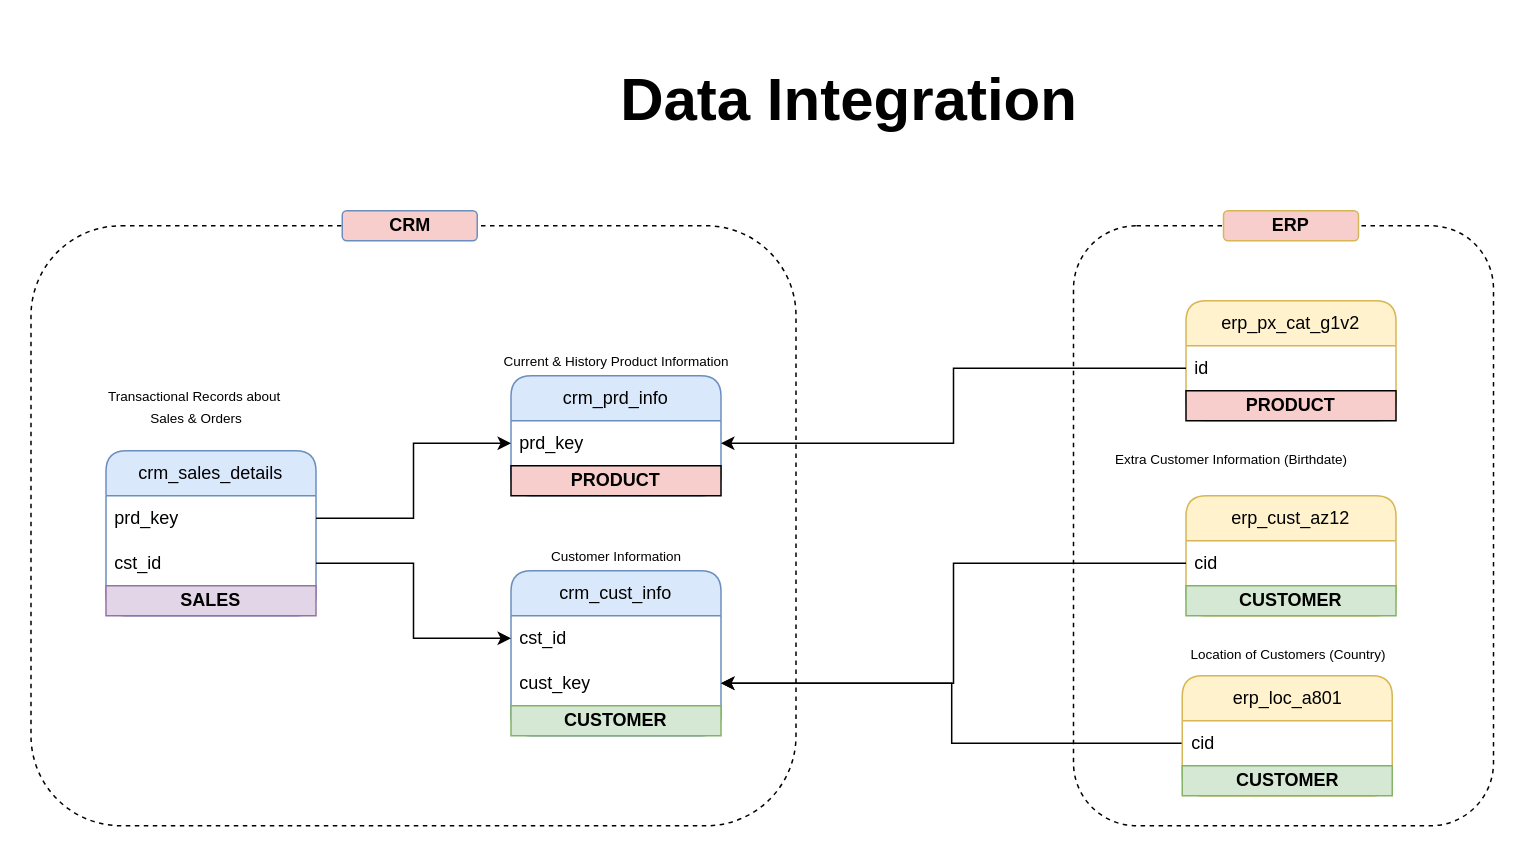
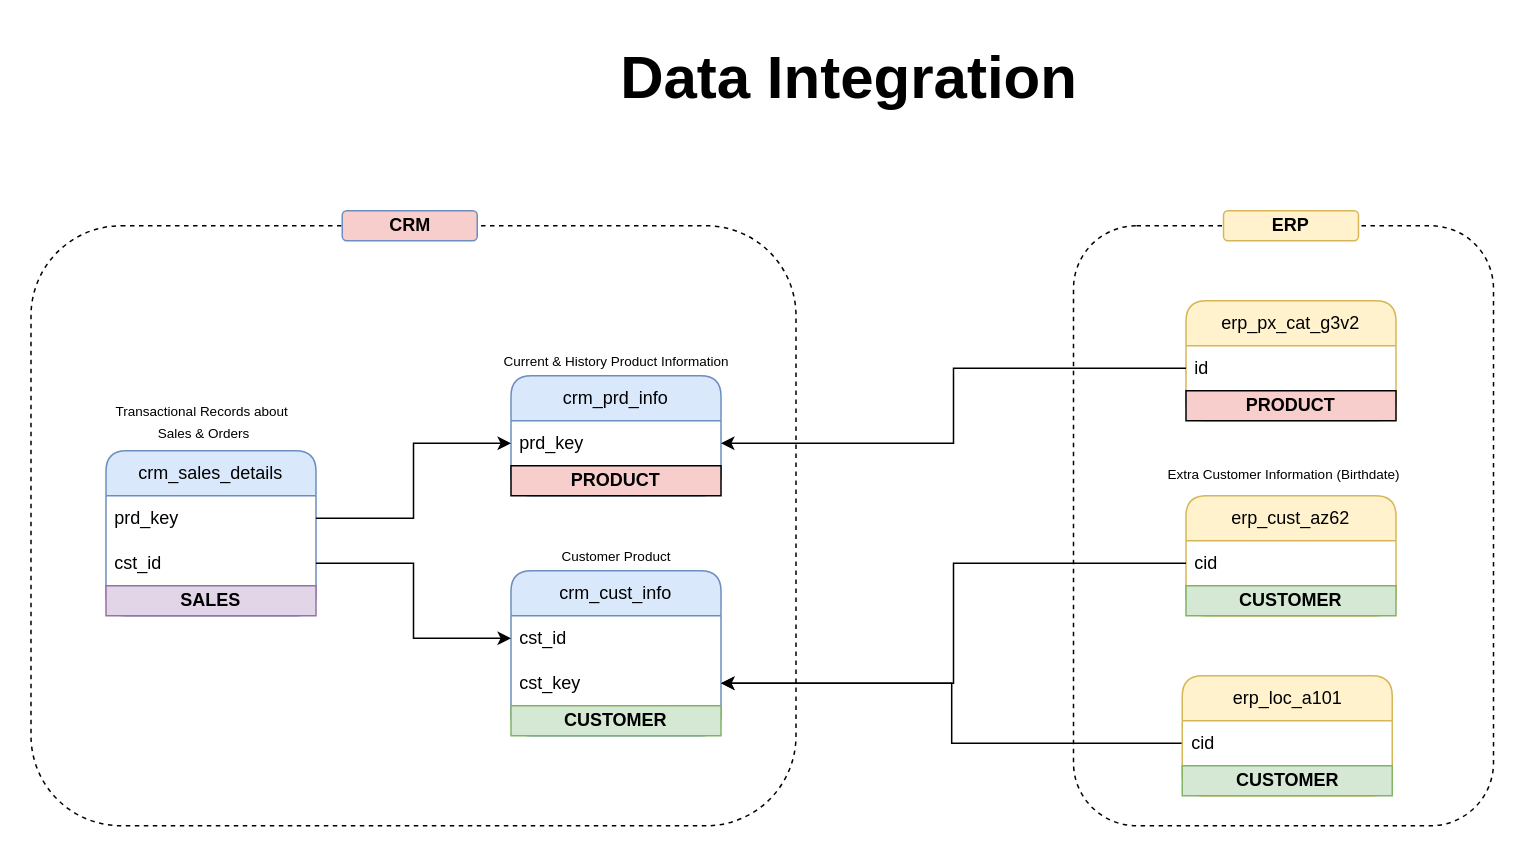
node "Data Integration": moved (848, 98) -> (848, 76)
node "ERP": fillcolor #f8cecc -> #fff2cc
node "erp_px_cat_g1v2": label "erp_px_cat_g1v2" -> "erp_px_cat_g3v2"
node "Transactional Records about Sales & Orders": moved (196, 406) -> (203, 421)
node "Extra Customer Information (Birthdate)": moved (1231, 458) -> (1283, 473)
node "erp_cust_az12": label "erp_cust_az12" -> "erp_cust_az62"
node "Customer Information": label "Customer Information" -> "Customer Product"
node "Location of Customers (Country)": removed
node "cust_key": label "cust_key" -> "cst_key"
node "erp_loc_a801": label "erp_loc_a801" -> "erp_loc_a101"
